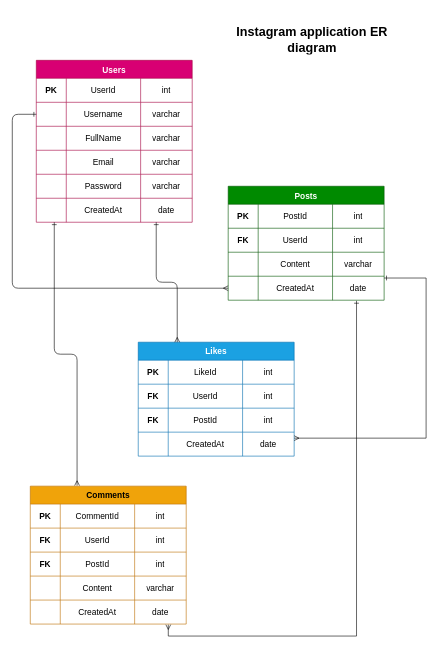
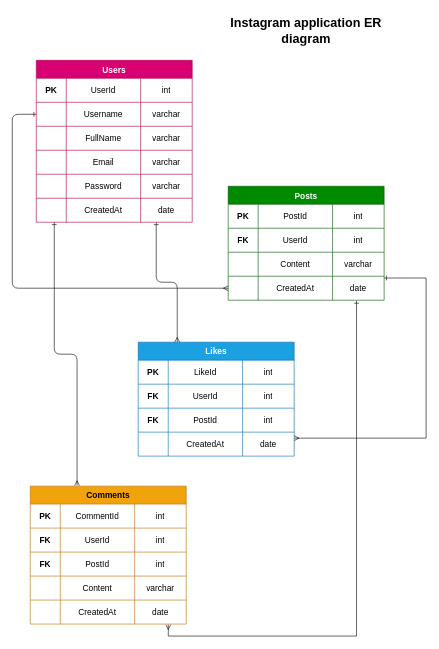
node "Instagram application ER diagram": moved (312, 39) -> (306, 30)
